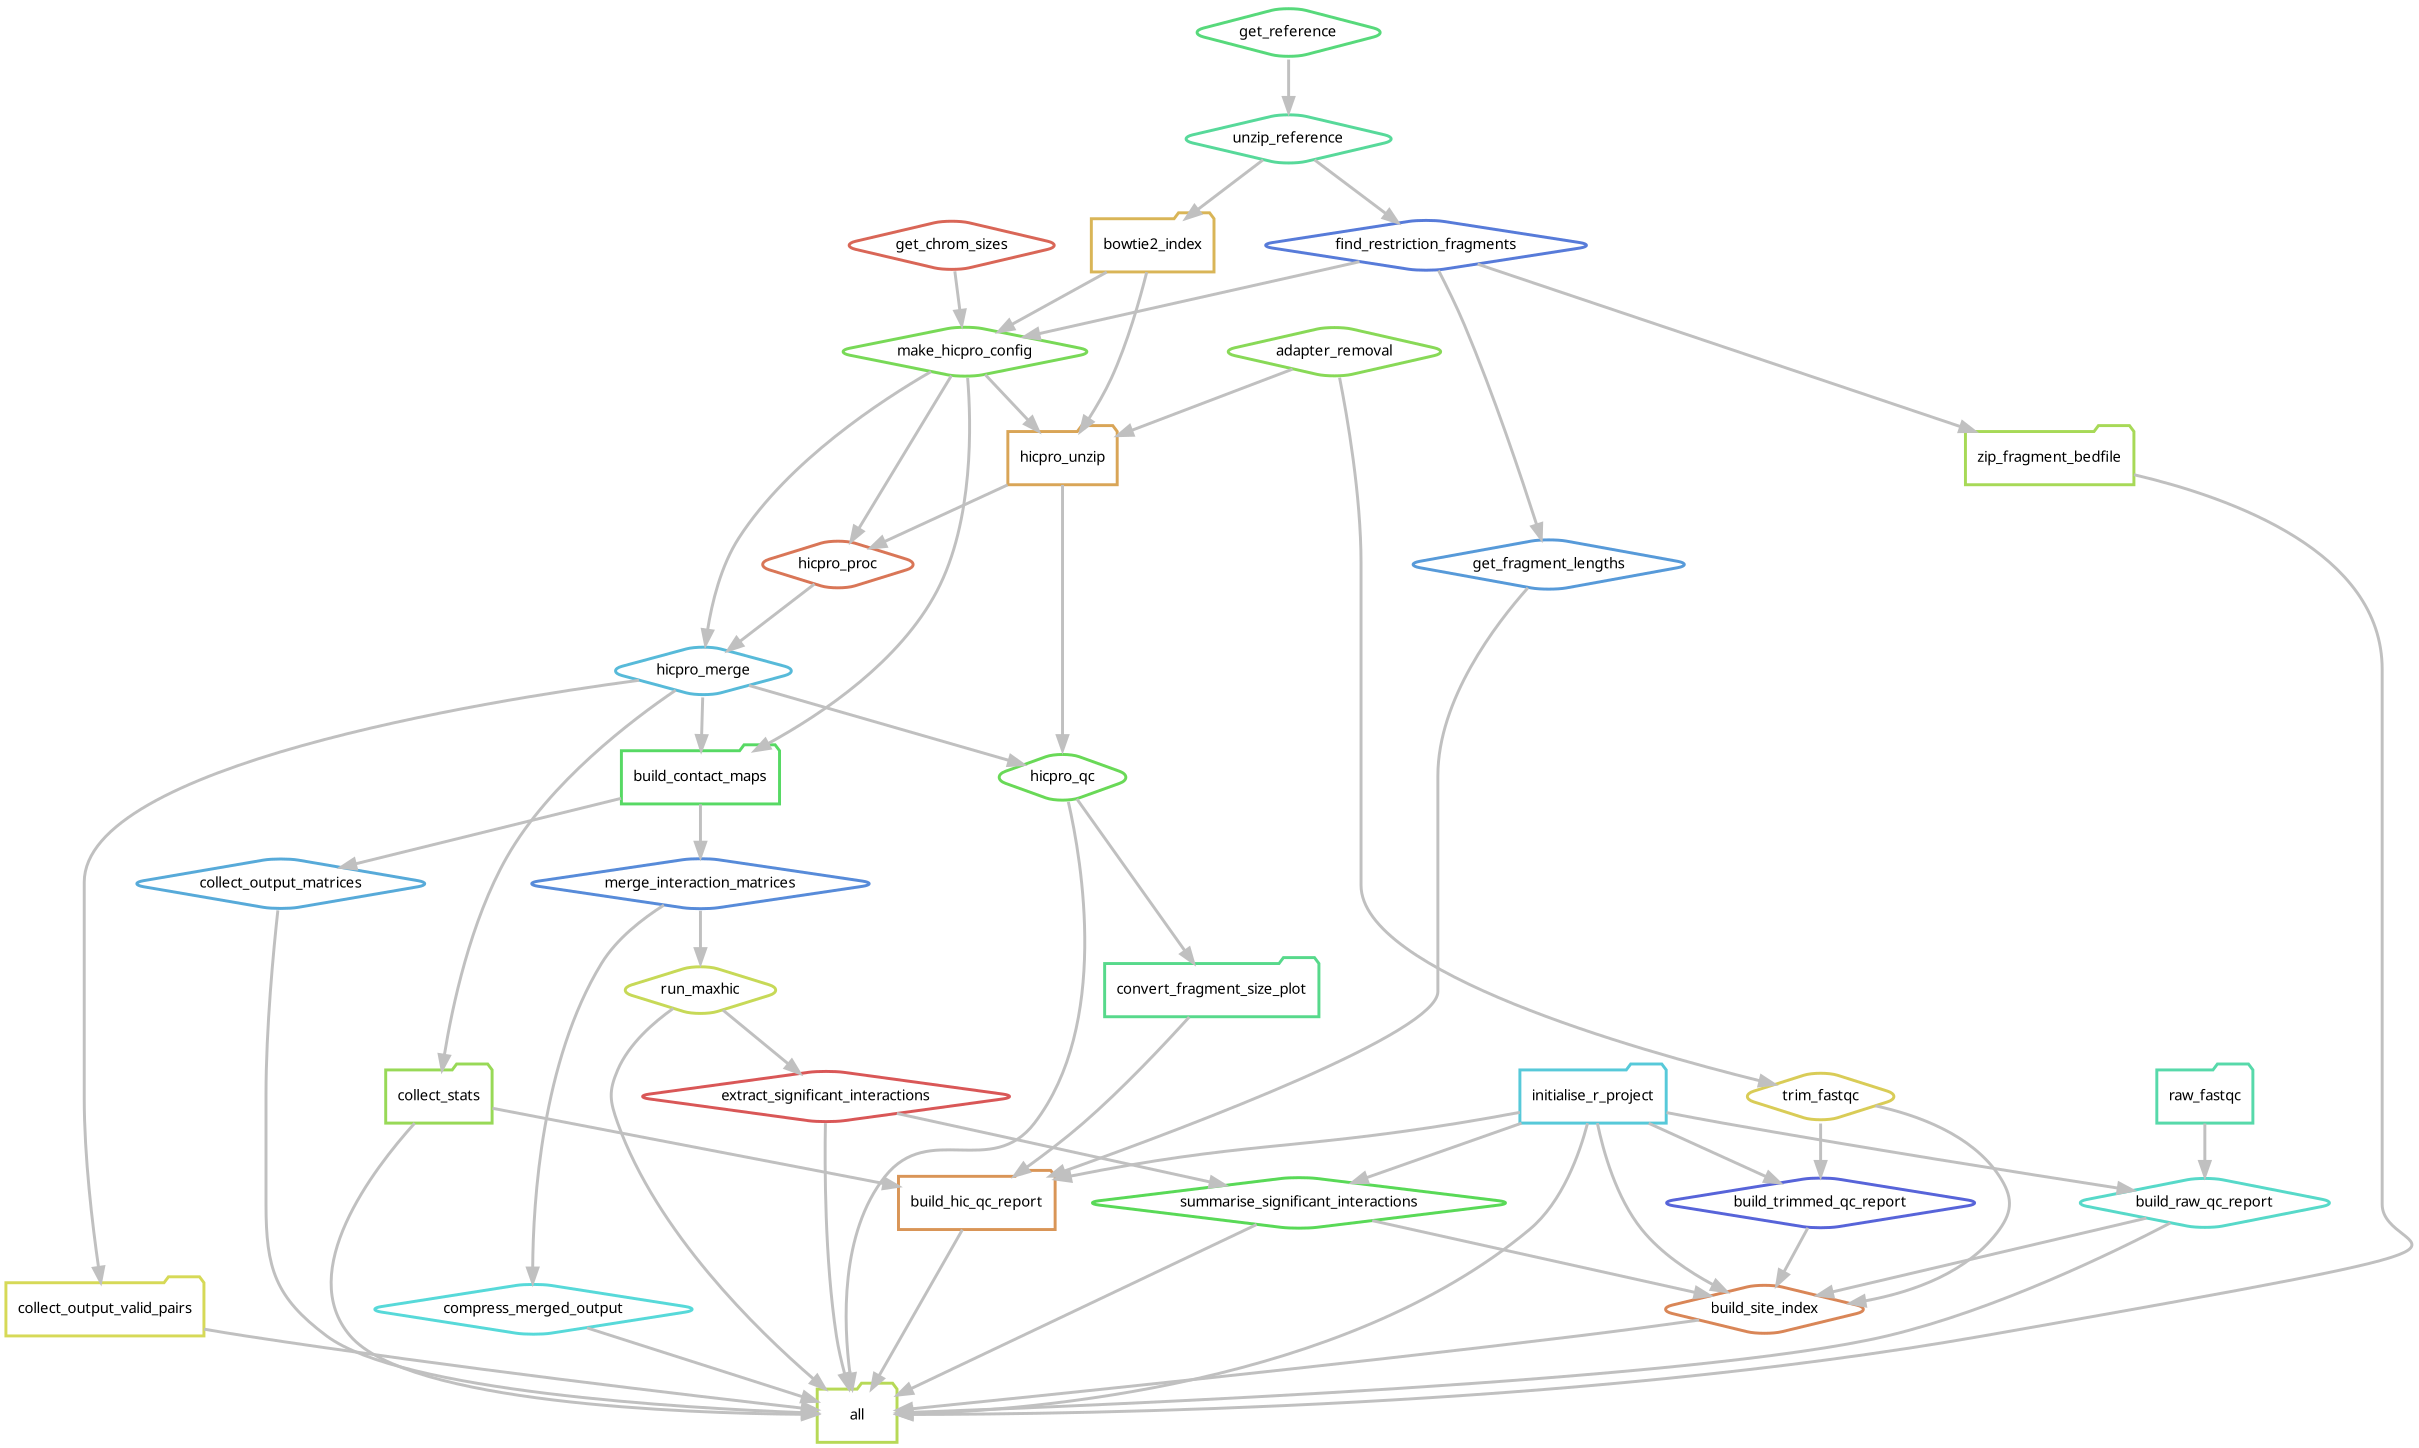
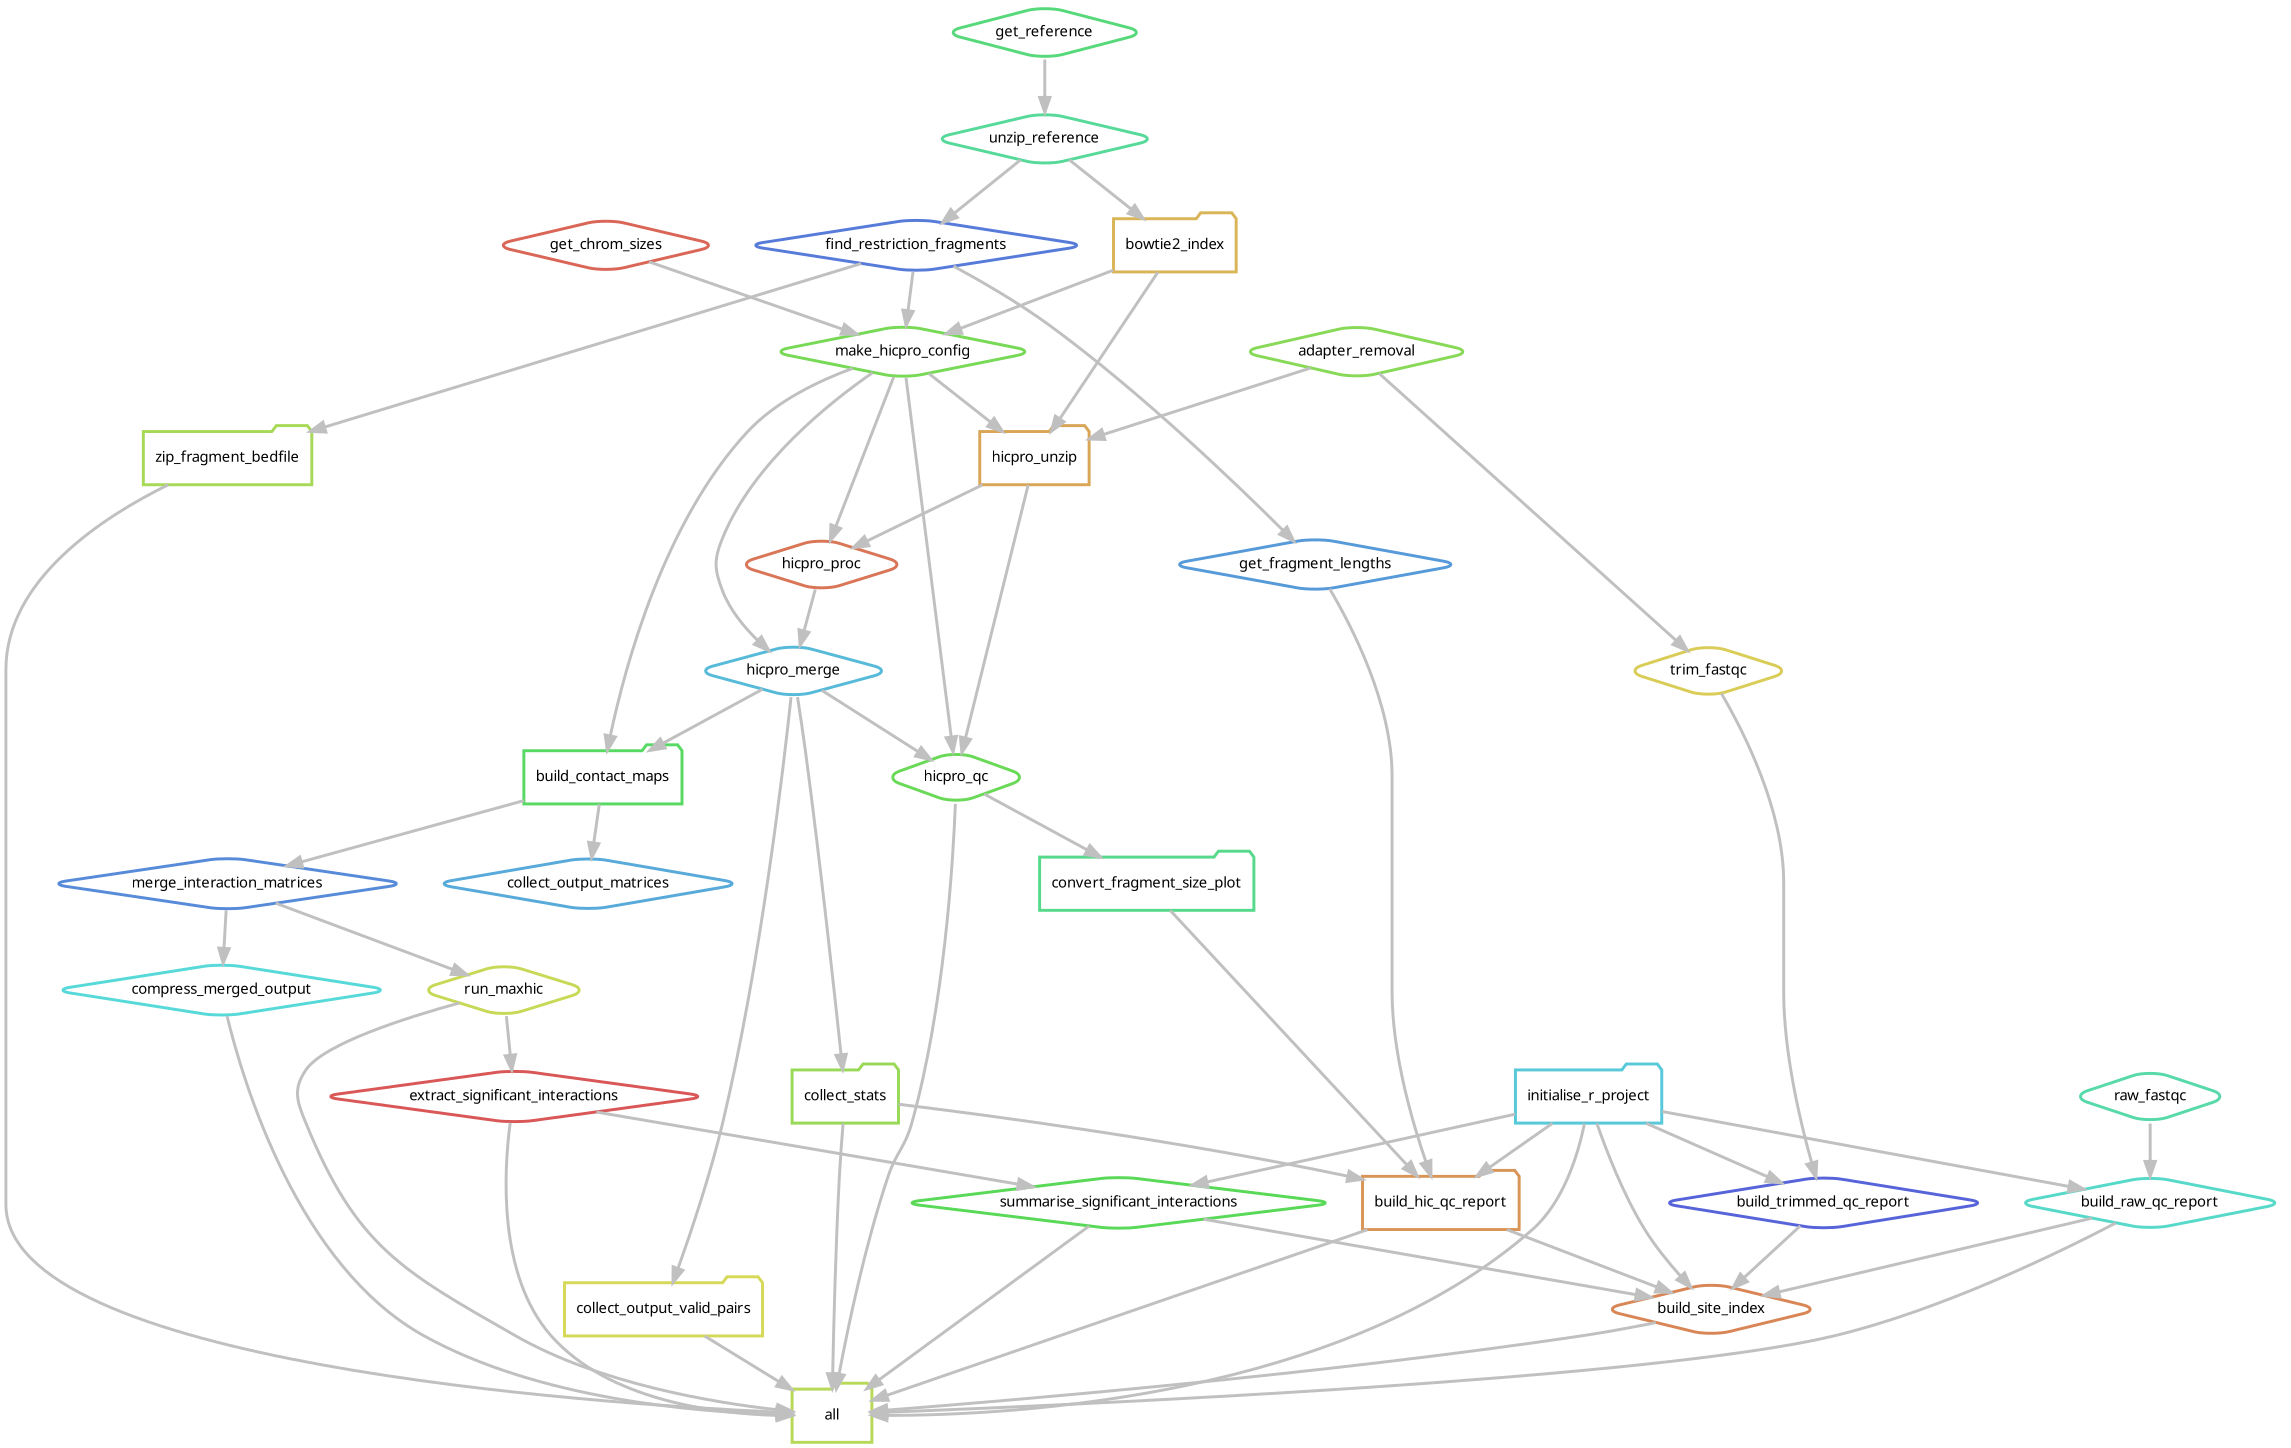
edge "make_hicpro_config" -> "hicpro_qc": added
node "raw_fastqc": shape folder -> diamond
edge "trim_fastqc" -> "build_site_index": now "build_hic_qc_report" -> "build_site_index"
edge "collect_output_matrices" -> "all": removed
